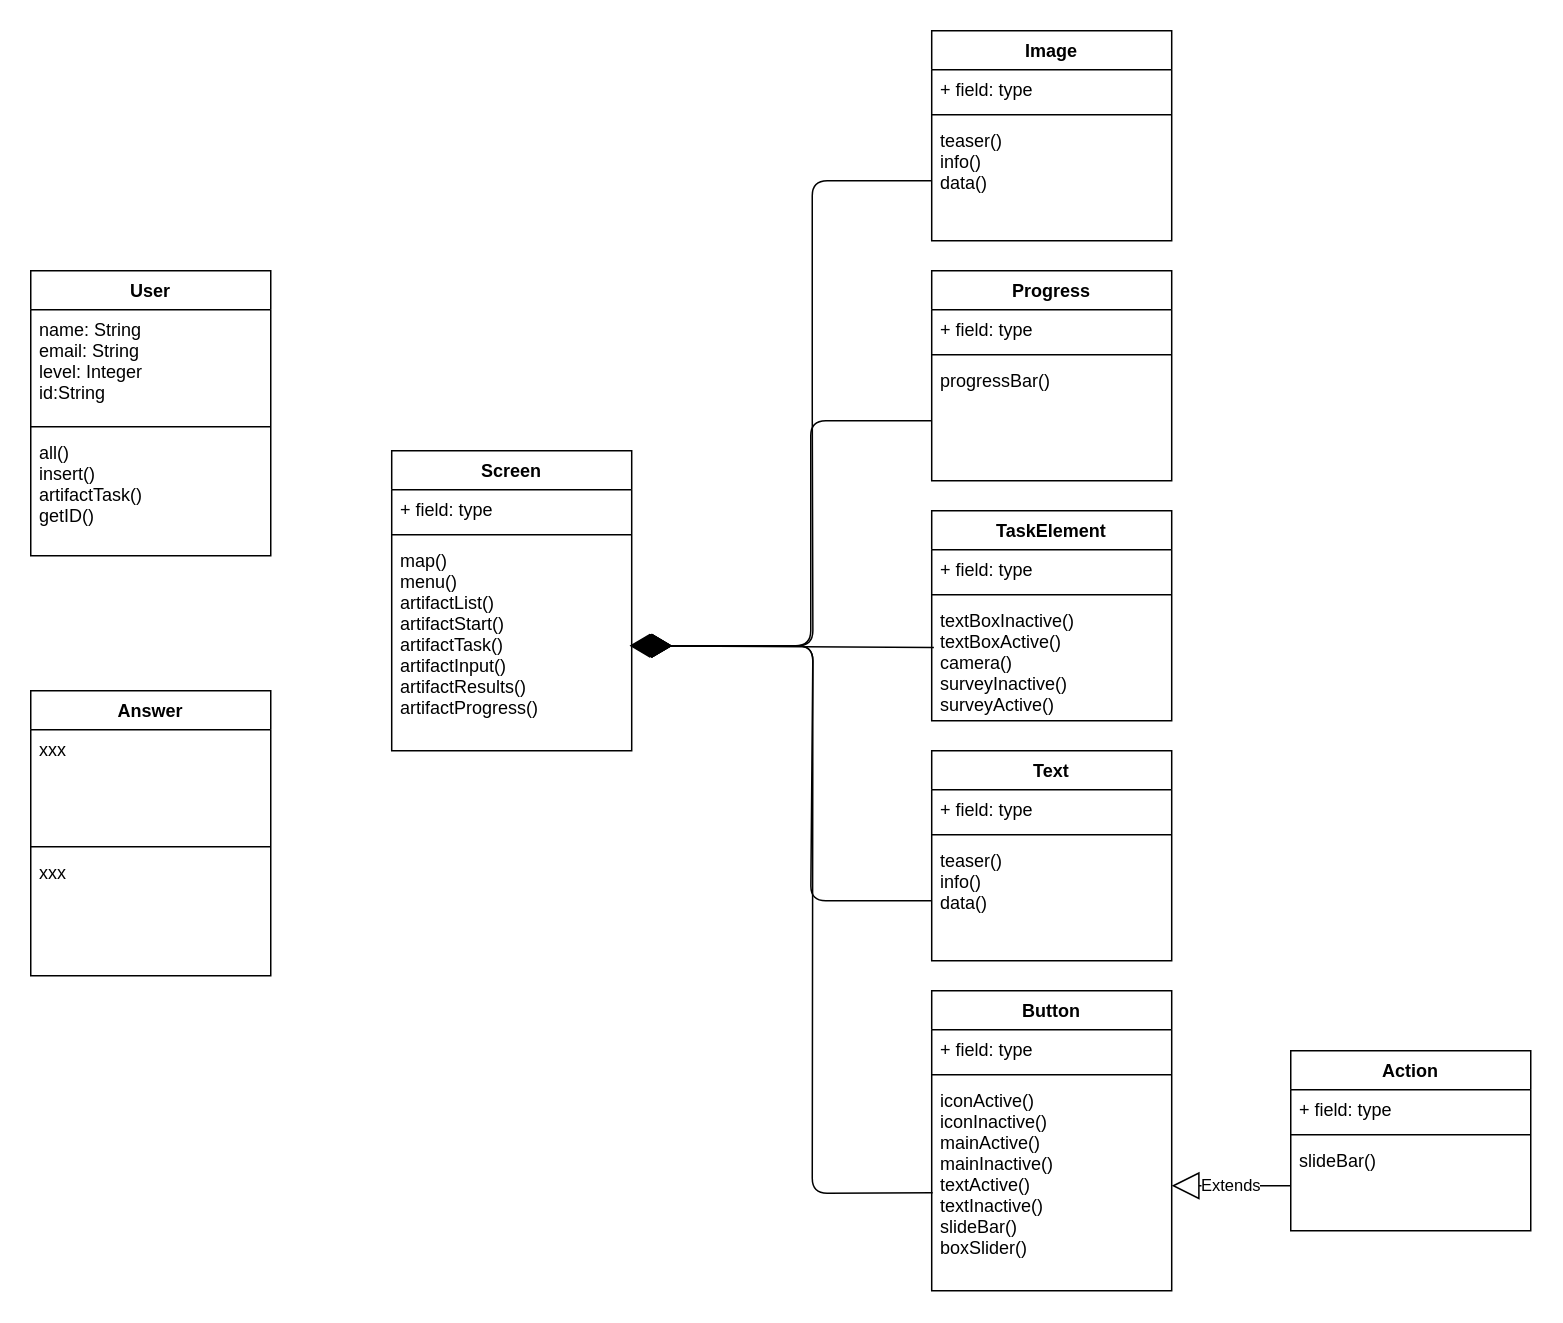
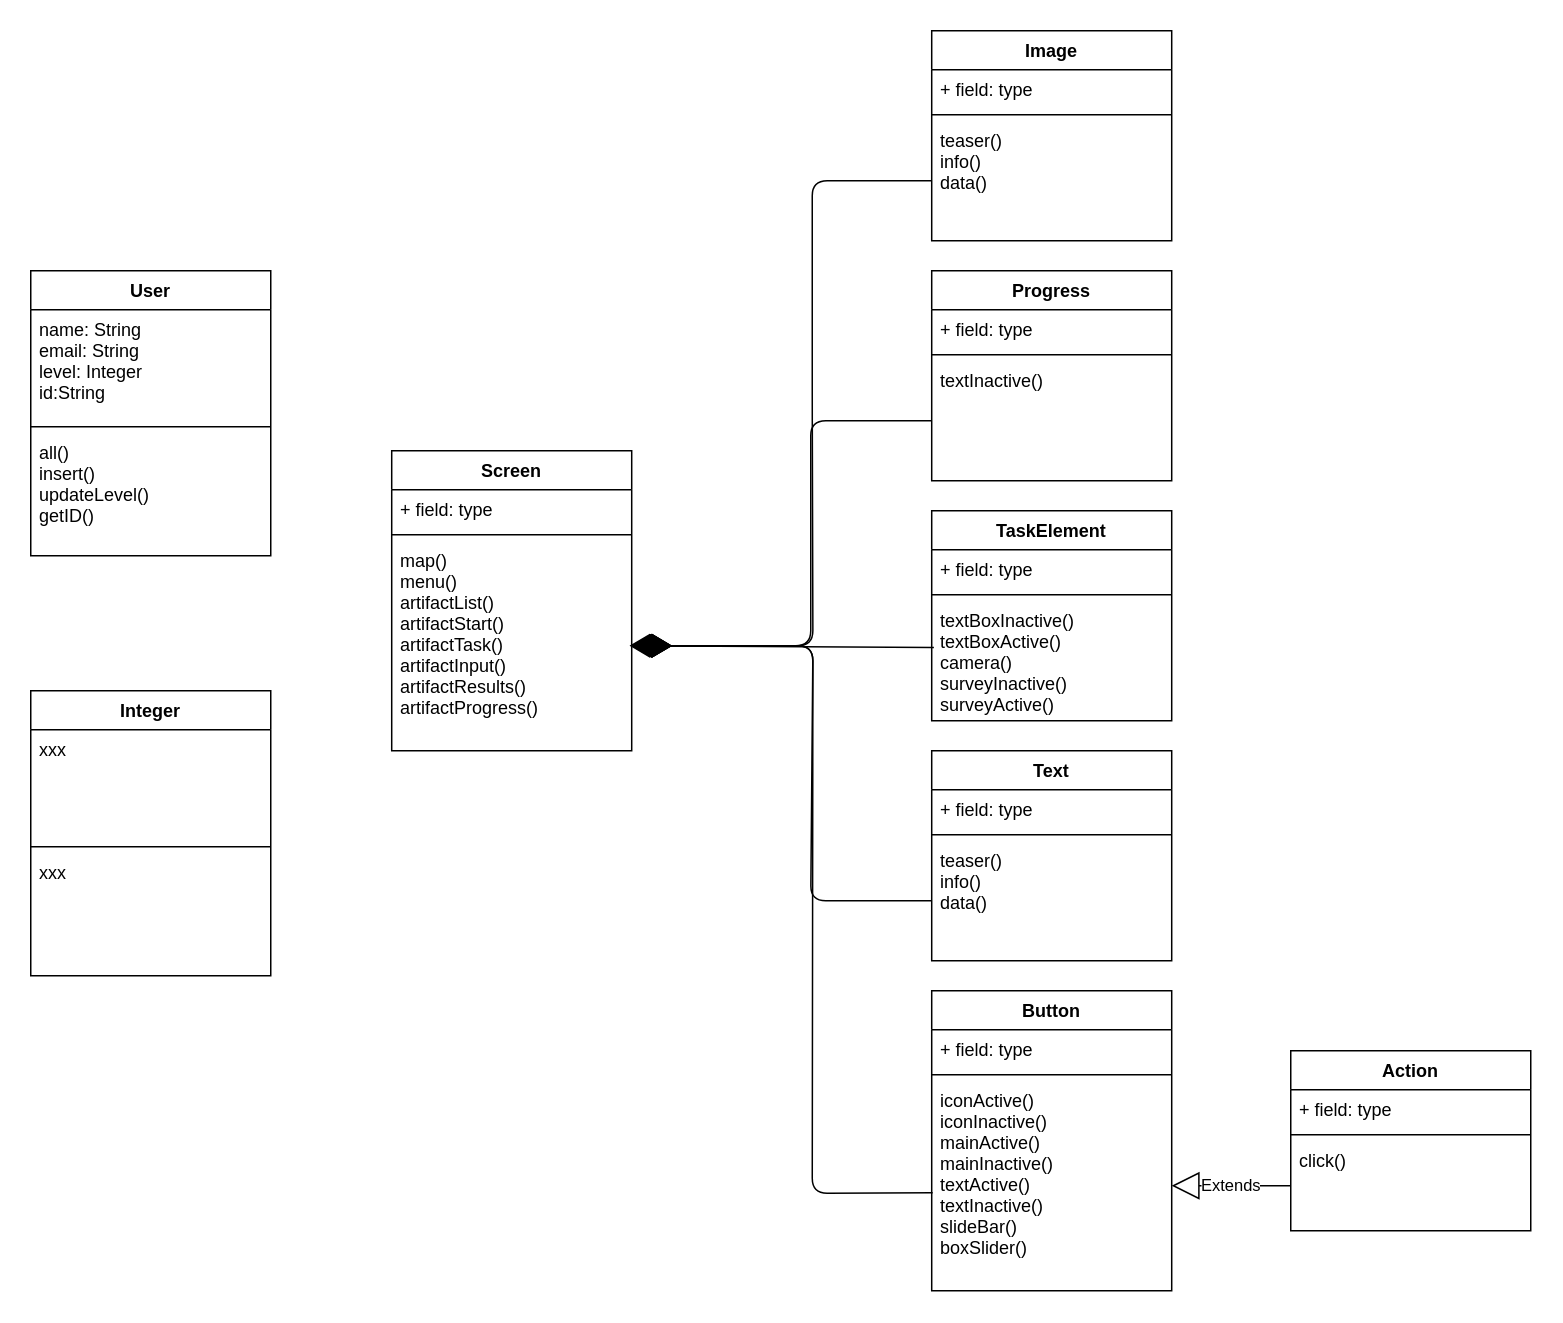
node "progressBar()": label "progressBar()" -> "textInactive()"
node "all() insert() artifactTask() getID()": label "all() insert() artifactTask() getID()" -> "all() insert() updateLevel() getID()"
node "Answer": label "Answer" -> "Integer"
node "slideBar()": label "slideBar()" -> "click()"
